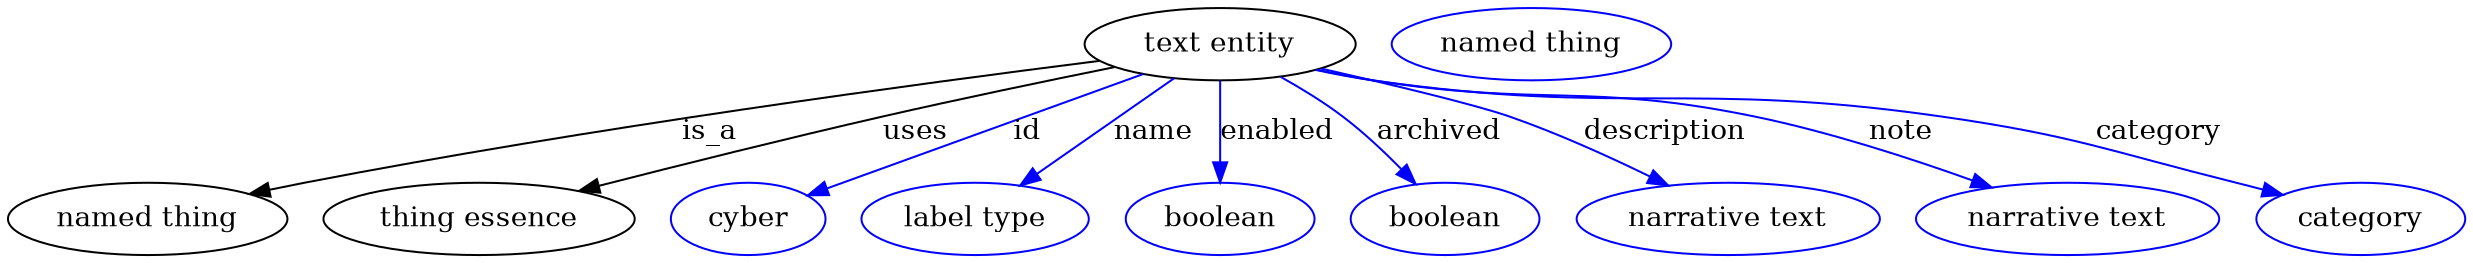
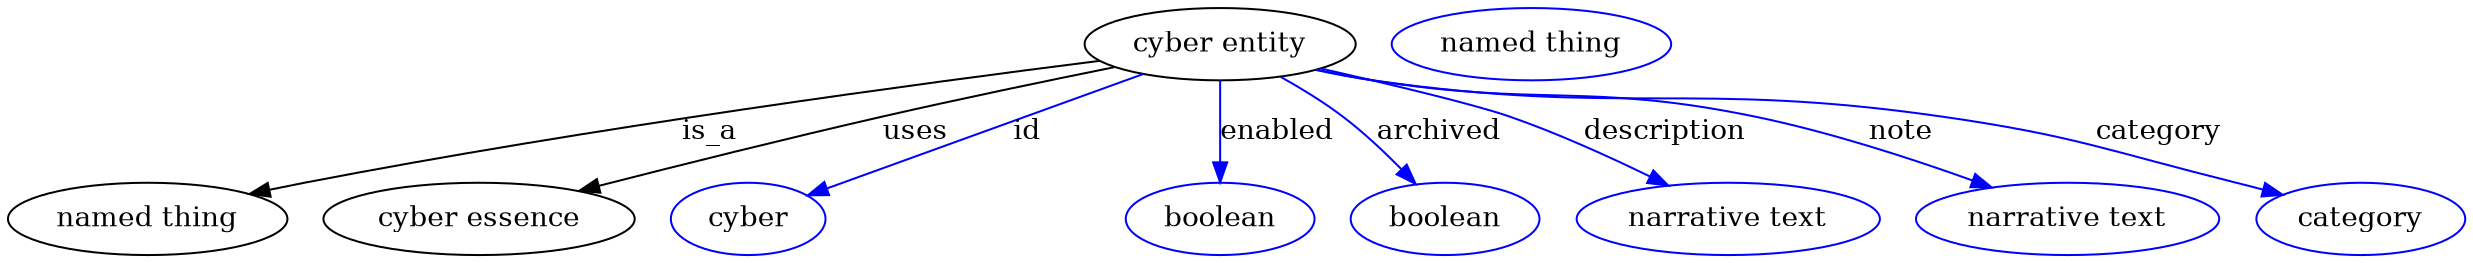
node "text entity": label "text entity" -> "cyber entity"
node "thing essence": label "thing essence" -> "cyber essence"
node "label type": removed
